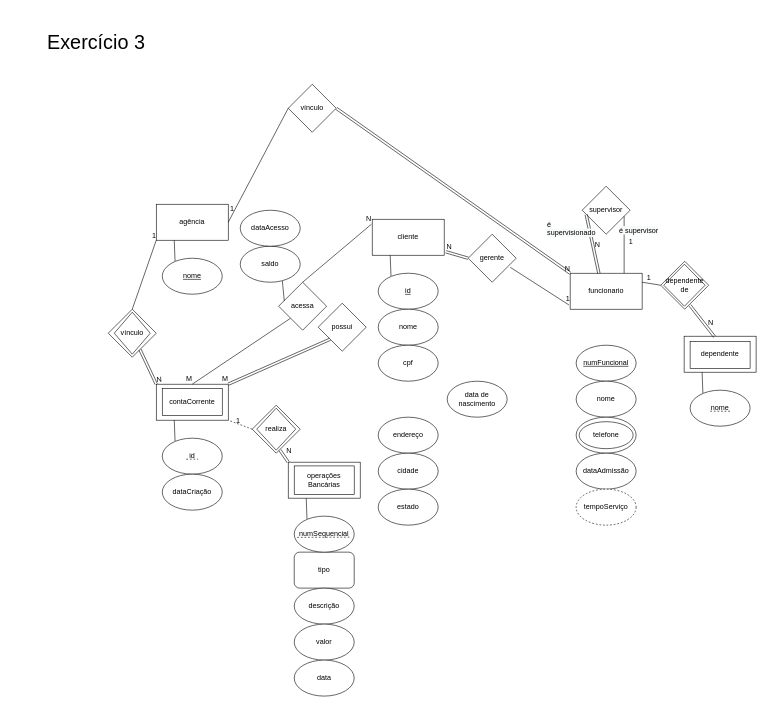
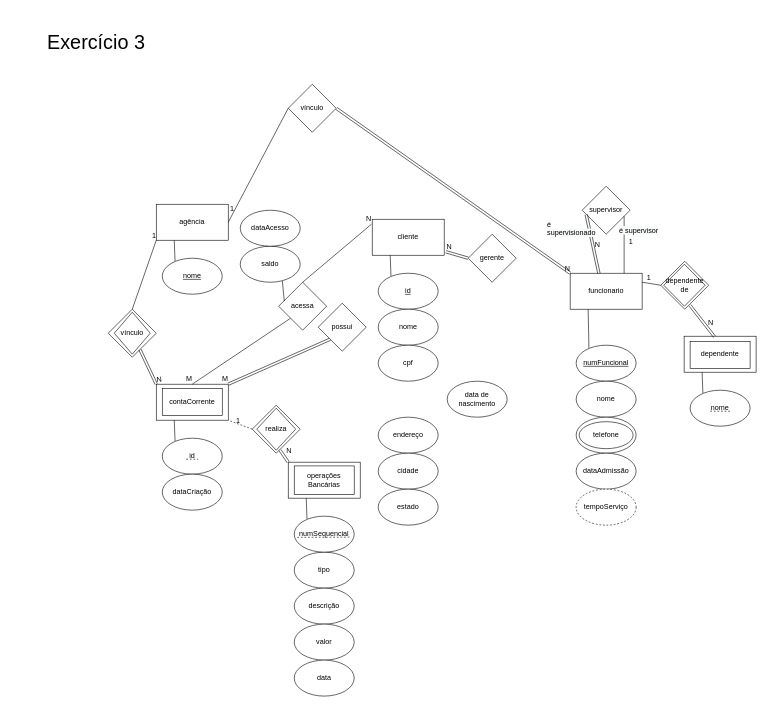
edge "gerente" -- "funcionario": removed, label "1"
edge "funcionario" -- "numFuncional": added
node "tipo": shape rounded rectangle -> ellipse
